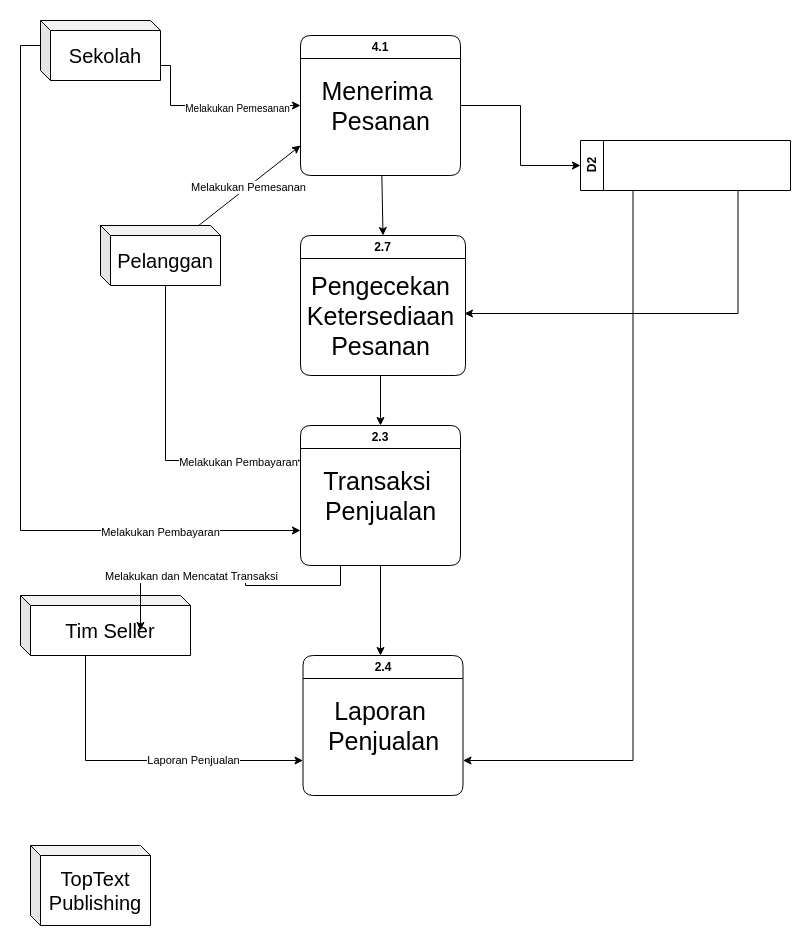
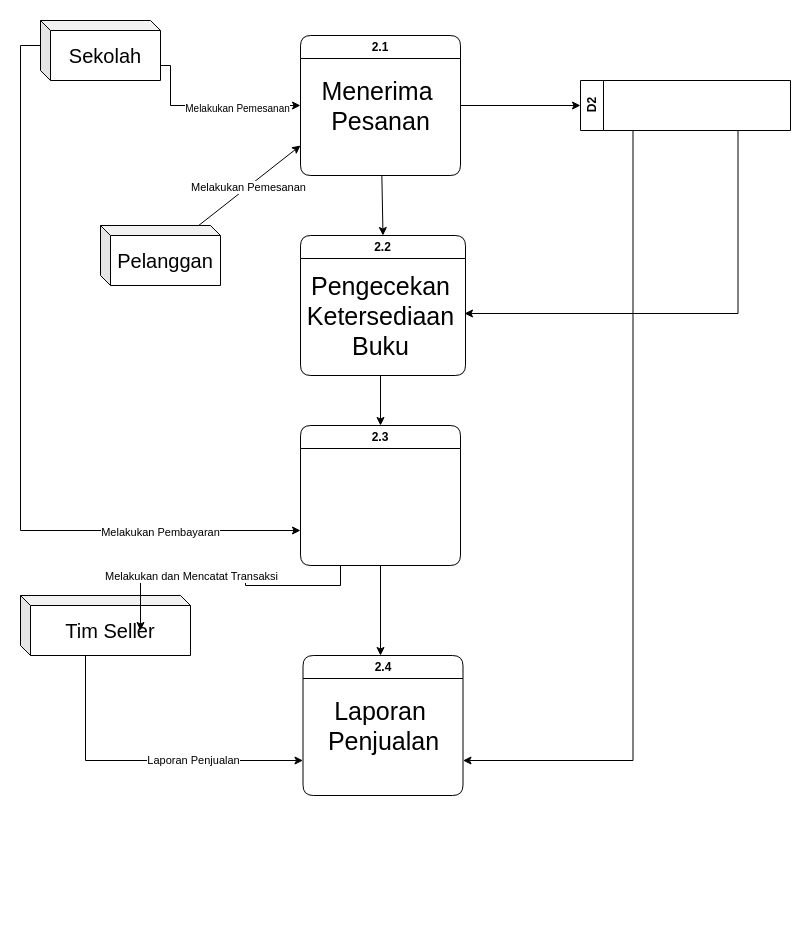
node "4.1": label "4.1" -> "2.1"
node "D2": moved (686, 166) -> (686, 106)
node "2.7": label "2.7" -> "2.2"
node "Pengecekan Ketersediaan Pesanan": label "Pengecekan Ketersediaan Pesanan" -> "Pengecekan Ketersediaan Buku"
edge "Pelanggan" -> "2.3": removed, label "Melakukan Pembayaran"
node "Transaksi Penjualan": removed
node "TopText Publishing": removed
